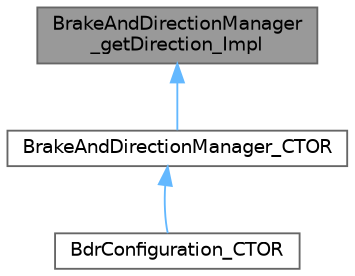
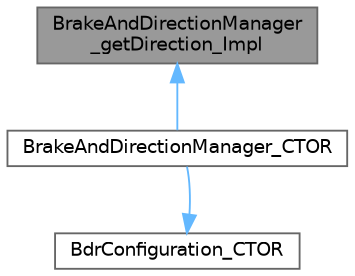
edge "BdrConfiguration_CTOR" -> "BrakeAndDirectionManager_CTOR": reversed
